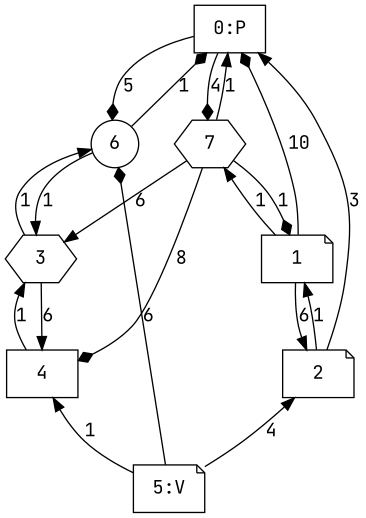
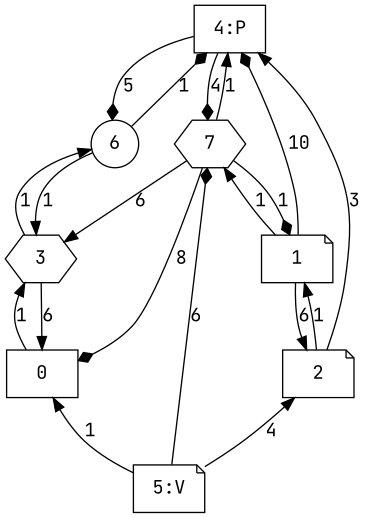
node "0:P": label "0:P" -> "4:P"
edge "5:V" -> "6": now "5:V" -> "7"
node "4": label "4" -> "0"
